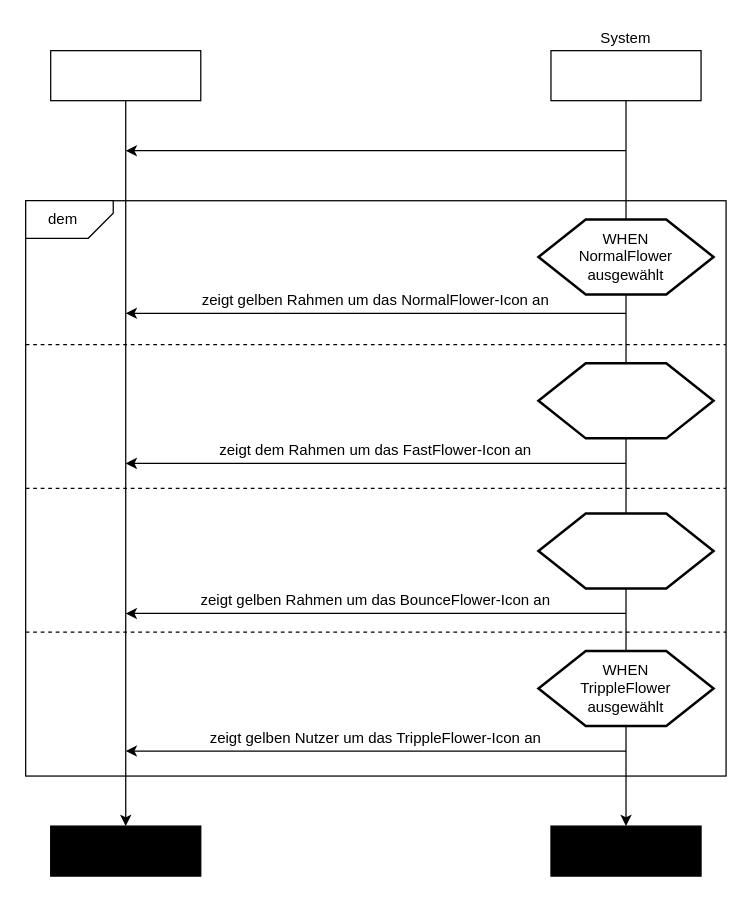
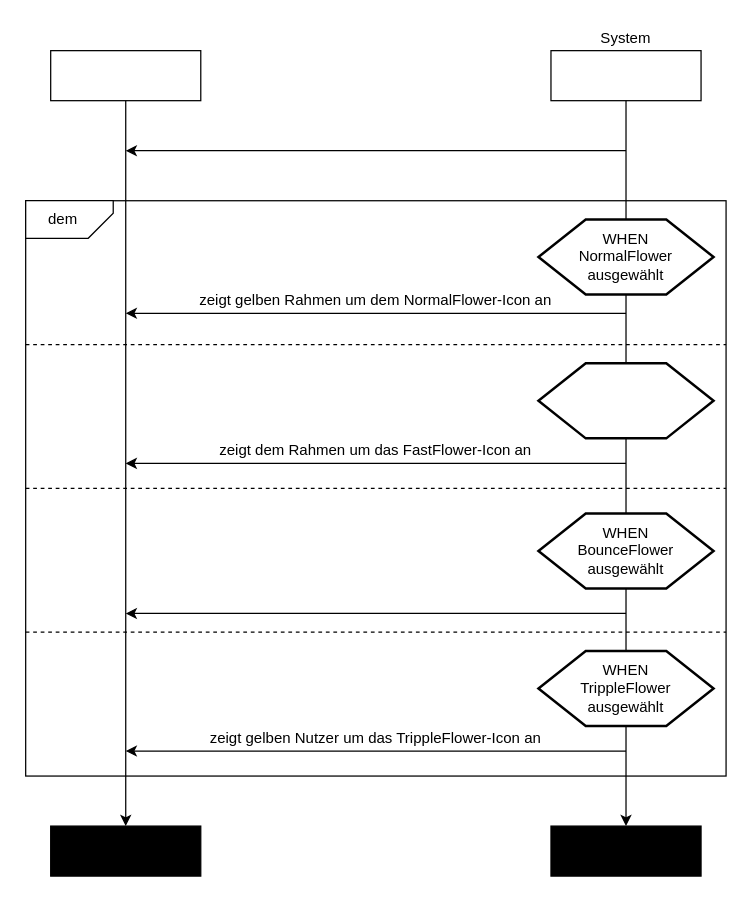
node "zeigt gelben Rahmen um das NormalFlower-Icon an": label "zeigt gelben Rahmen um das NormalFlower-Icon an" -> "zeigt gelben Rahmen um dem NormalFlower-Icon an"
node "WHEN BounceFlower ausgewählt": added
node "zeigt gelben Rahmen um das BounceFlower-Icon an": removed
